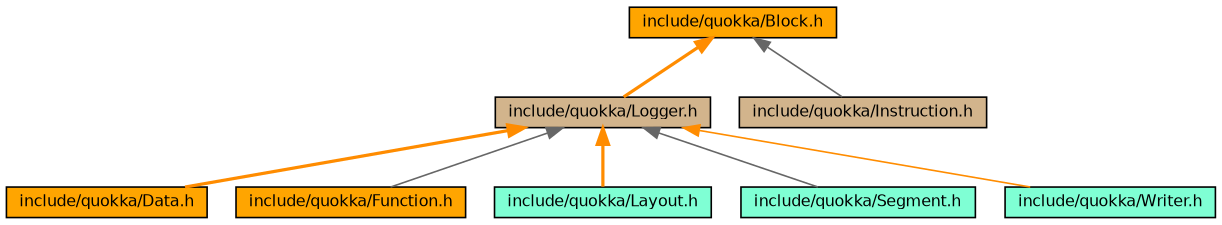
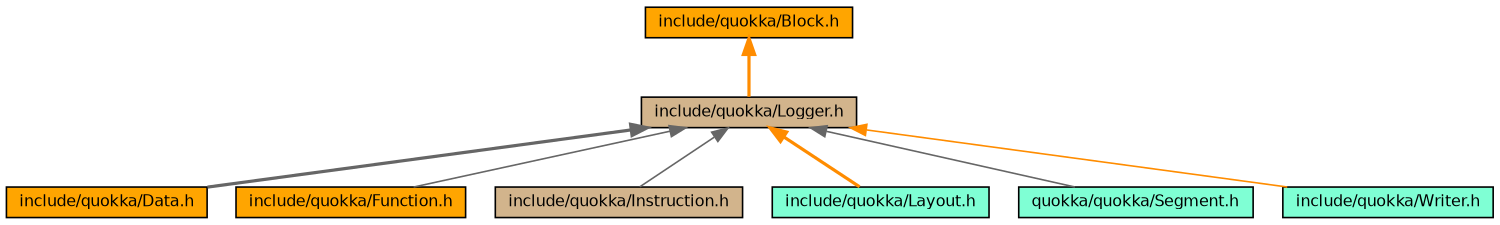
edge "include/quokka/Instruction.h" -> "include/quokka/Block.h": now "include/quokka/Instruction.h" -> "include/quokka/Logger.h"
edge "include/quokka/Data.h" -> "include/quokka/Logger.h": color darkorange -> gray40
node "include/quokka/Segment.h": label "include/quokka/Segment.h" -> "quokka/quokka/Segment.h"
